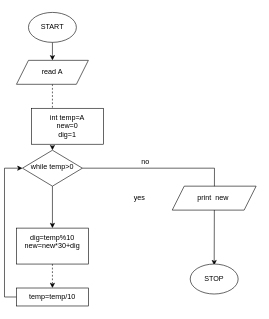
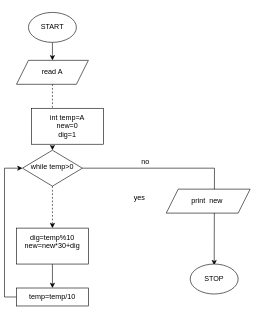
node "print new": moved (215, 198) -> (209, 201)
edge "while temp>0" -> "dig=temp%10 new=new*30+dig": style solid -> dashed
edge "dig=temp%10 new=new*30+dig" -> "temp=temp/10": style dashed -> solid
